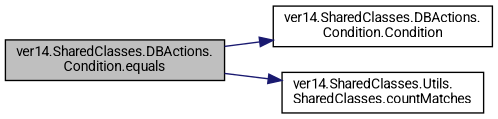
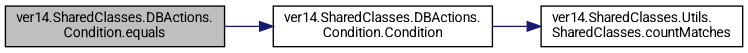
edge "ver14.SharedClasses.DBActions. Condition.equals" -> "ver14.SharedClasses.Utils. SharedClasses.countMatches": now "ver14.SharedClasses.DBActions. Condition.Condition" -> "ver14.SharedClasses.Utils. SharedClasses.countMatches"
